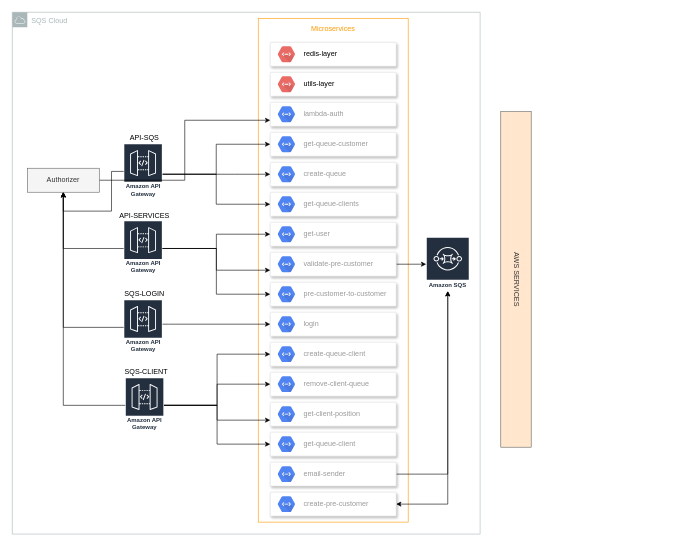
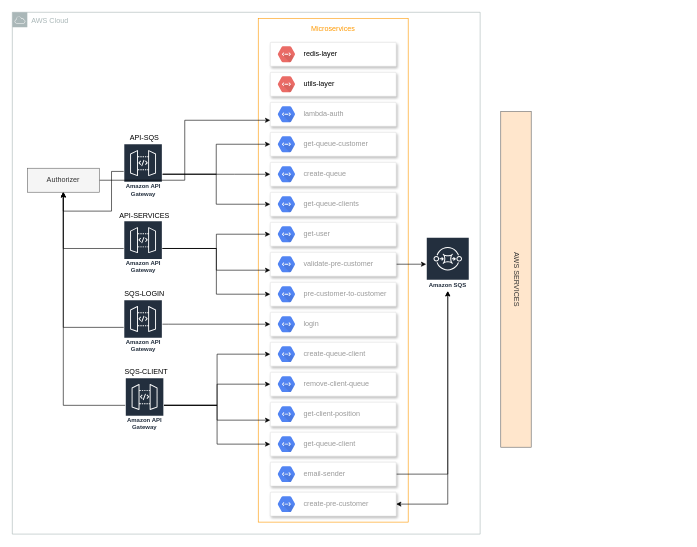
node "SQS Cloud": label "SQS Cloud" -> "AWS Cloud"
